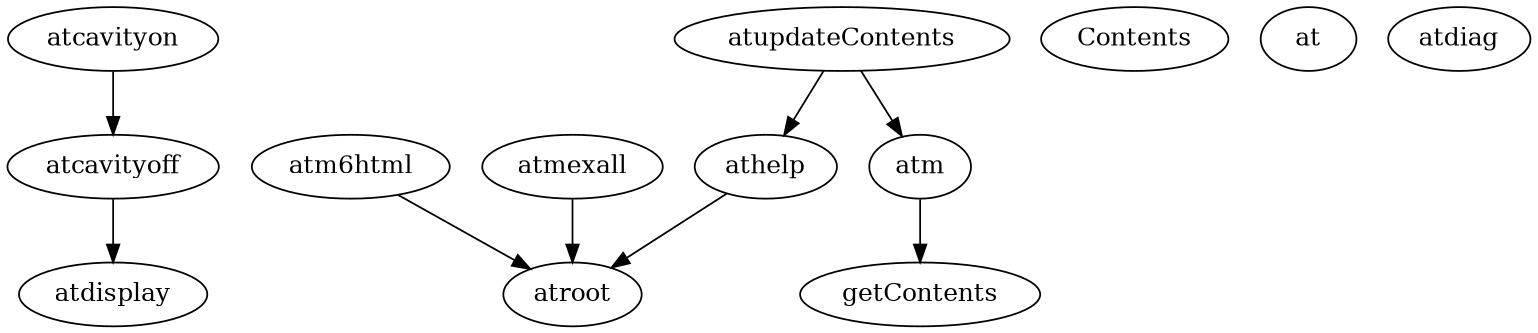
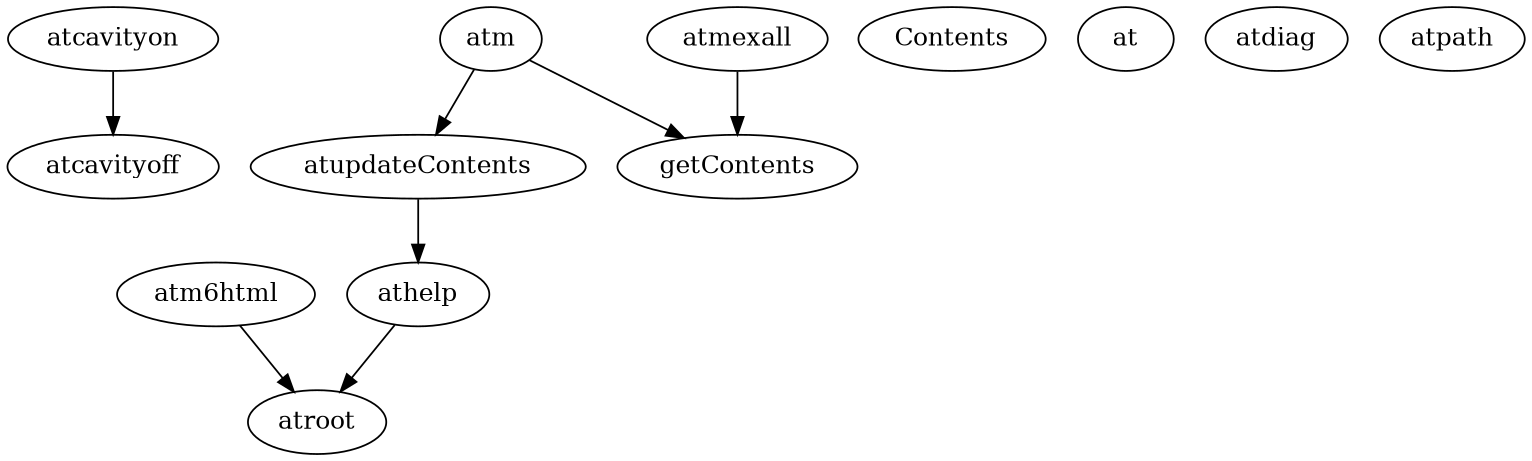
node "atpath": added
edge "atupdateContents" -> "atm": reversed
edge "atmexall" -> "atroot": now "atmexall" -> "getContents"
node "atdisplay": removed
